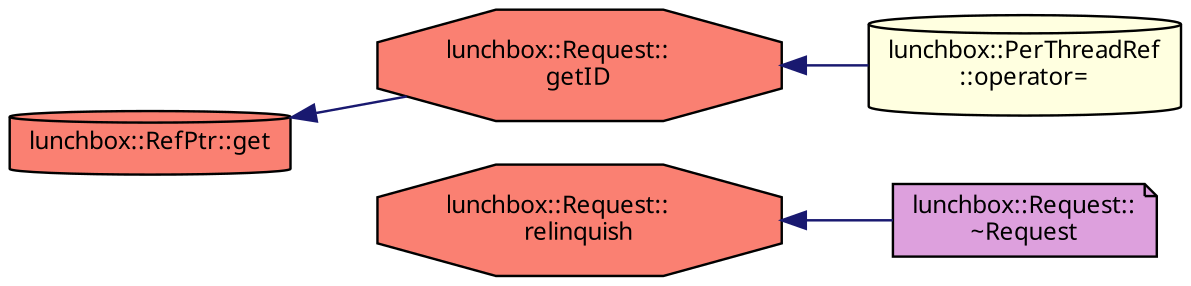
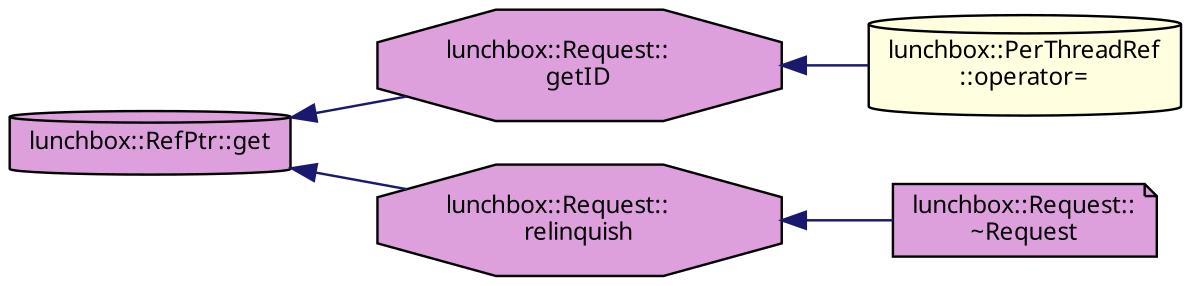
node "lunchbox::Request:: getID": fillcolor salmon -> plum
node "lunchbox::RefPtr::get": fillcolor salmon -> plum
edge "lunchbox::Request:: relinquish" -> "lunchbox::RefPtr::get": added
node "lunchbox::Request:: relinquish": fillcolor salmon -> plum
